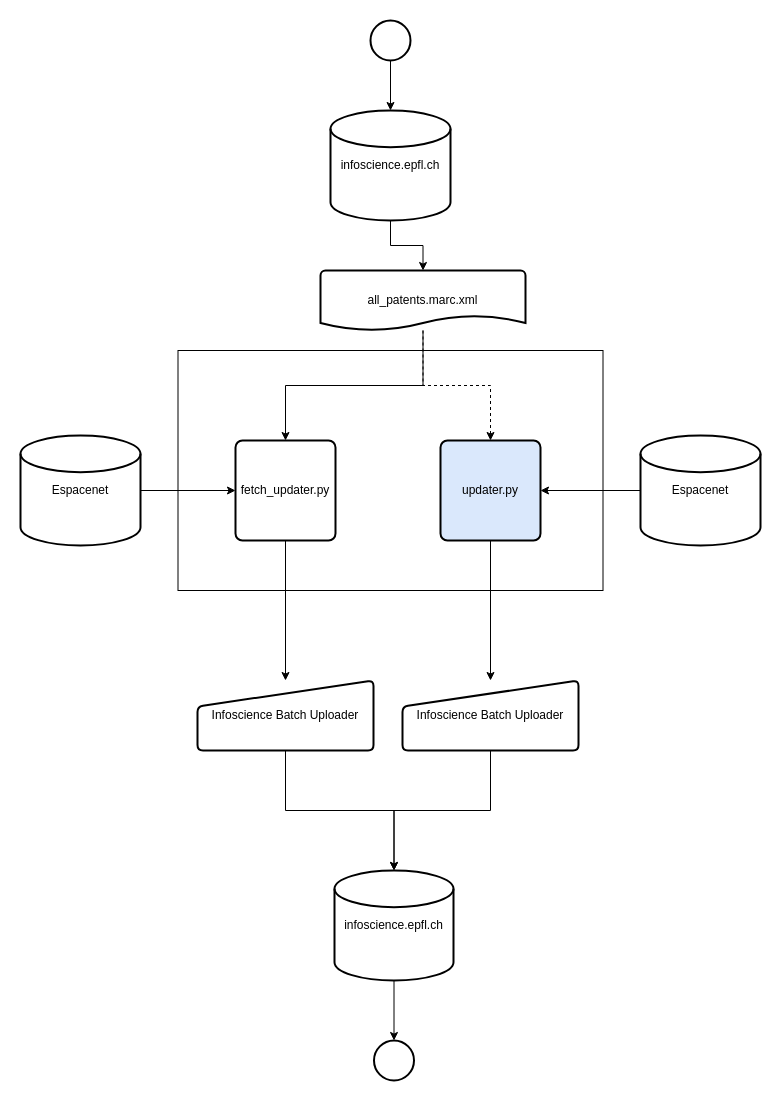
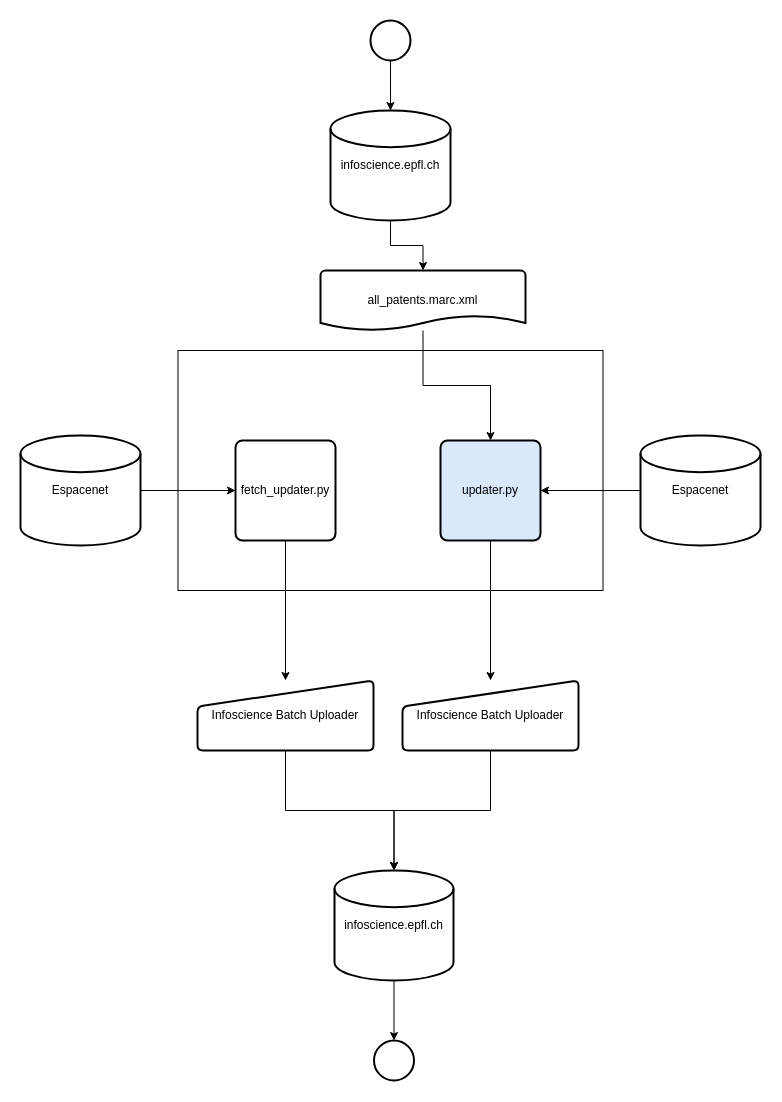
edge "all_patents.marc.xml" -> "fetch_updater.py": removed
edge "all_patents.marc.xml" -> "updater.py": style dashed -> solid
